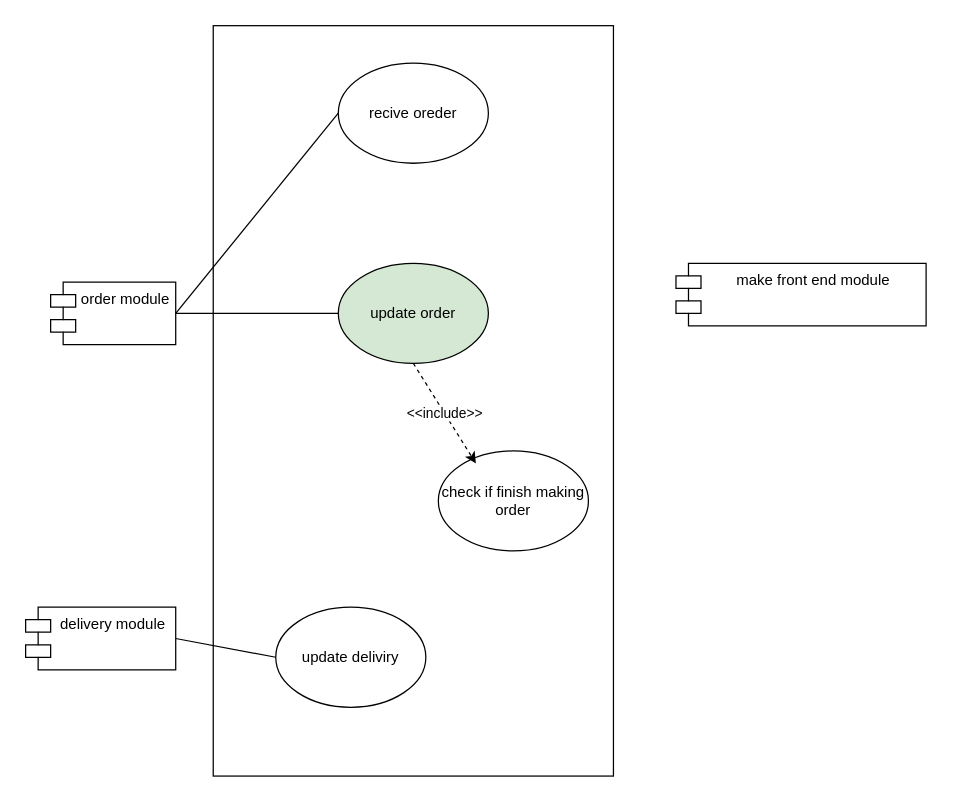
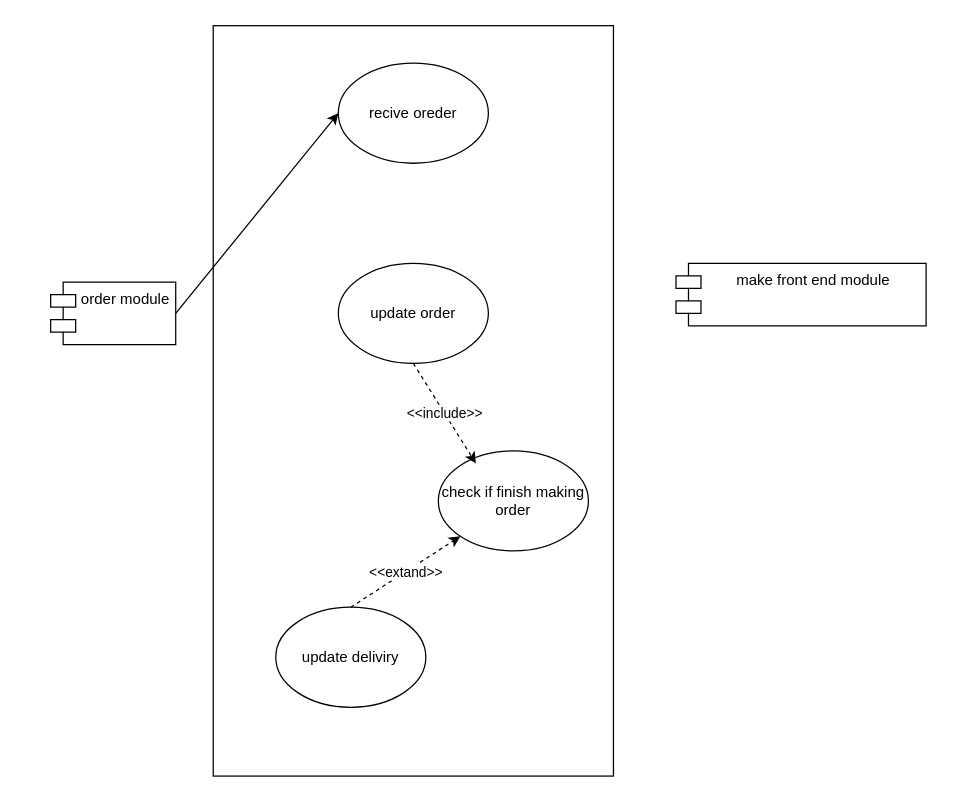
edge "recive oreder" -- "order module": arrowhead none -> classic
edge "order module" -- "update order": removed
node "update order": fillcolor #d5e8d4 -> #ffffff
edge "update deliviry" -> "check if finish making order": added, label "<<extand>>"
node "delivery module": removed
edge "delivery module" -- "update deliviry": removed
